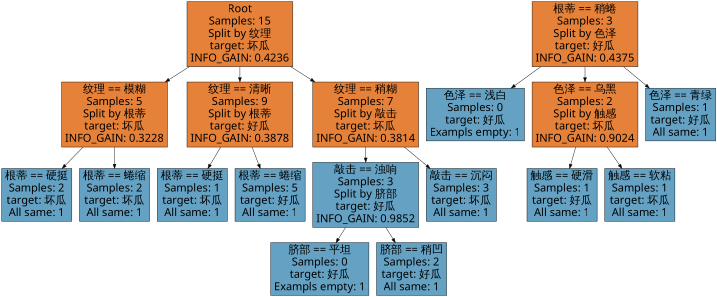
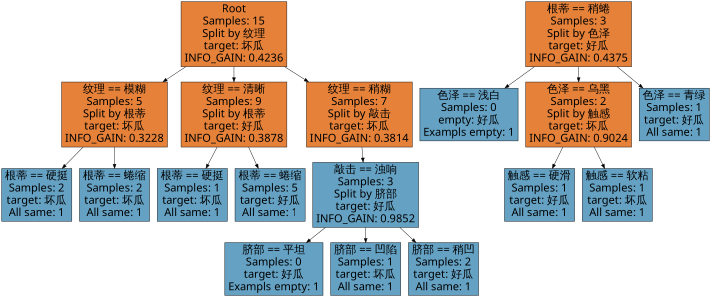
node "色泽 == 浅白 Samples: 0 target: 好瓜 Exampls empty: 1": label "色泽 == 浅白 Samples: 0 target: 好瓜 Exampls empty: 1" -> "色泽 == 浅白 Samples: 0 empty: 好瓜 Exampls empty: 1"
node "敲击 == 沉闷 Samples: 3 target: 坏瓜 All same: 1": removed
node "脐部 == 凹陷 Samples: 1 target: 坏瓜 All same: 1": added
